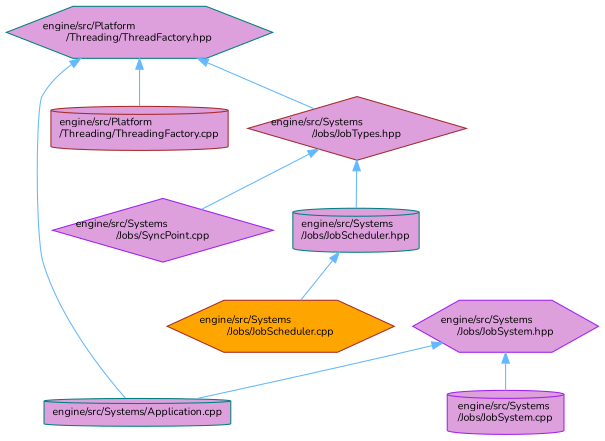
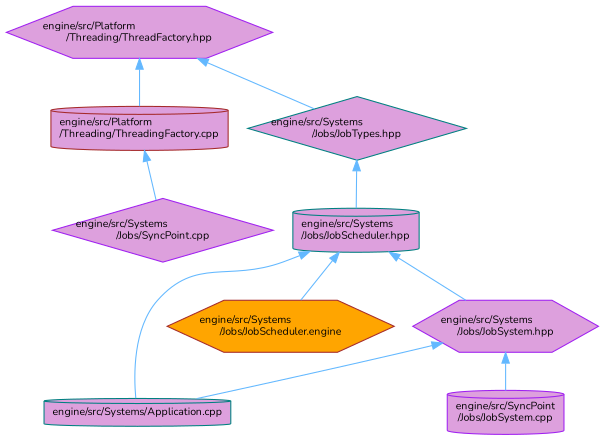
node "engine/src/Platform /Threading/ThreadFactory.hpp": color teal -> purple
node "engine/src/Systems /Jobs/JobTypes.hpp": color brown -> teal
edge "engine/src/Systems /Jobs/SyncPoint.cpp" -> "engine/src/Systems /Jobs/JobTypes.hpp": now "engine/src/Systems /Jobs/SyncPoint.cpp" -> "engine/src/Platform /Threading/ThreadingFactory.cpp"
edge "engine/src/Systems/Application.cpp" -> "engine/src/Platform /Threading/ThreadFactory.hpp": now "engine/src/Systems/Application.cpp" -> "engine/src/Systems /Jobs/JobScheduler.hpp"
edge "engine/src/Systems /Jobs/JobSystem.hpp" -> "engine/src/Systems /Jobs/JobScheduler.hpp": added
node "engine/src/Systems /Jobs/JobScheduler.cpp": label "engine/src/Systems /Jobs/JobScheduler.cpp" -> "engine/src/Systems /Jobs/JobScheduler.engine"
node "engine/src/Systems /Jobs/JobSystem.cpp": label "engine/src/Systems /Jobs/JobSystem.cpp" -> "engine/src/SyncPoint /Jobs/JobSystem.cpp"
